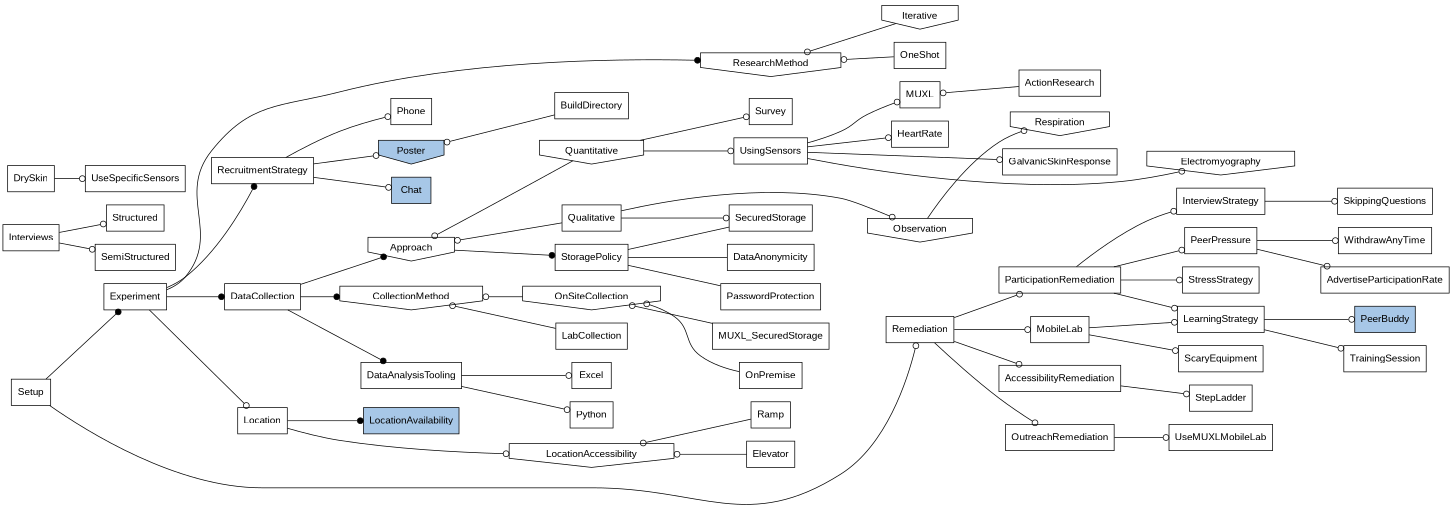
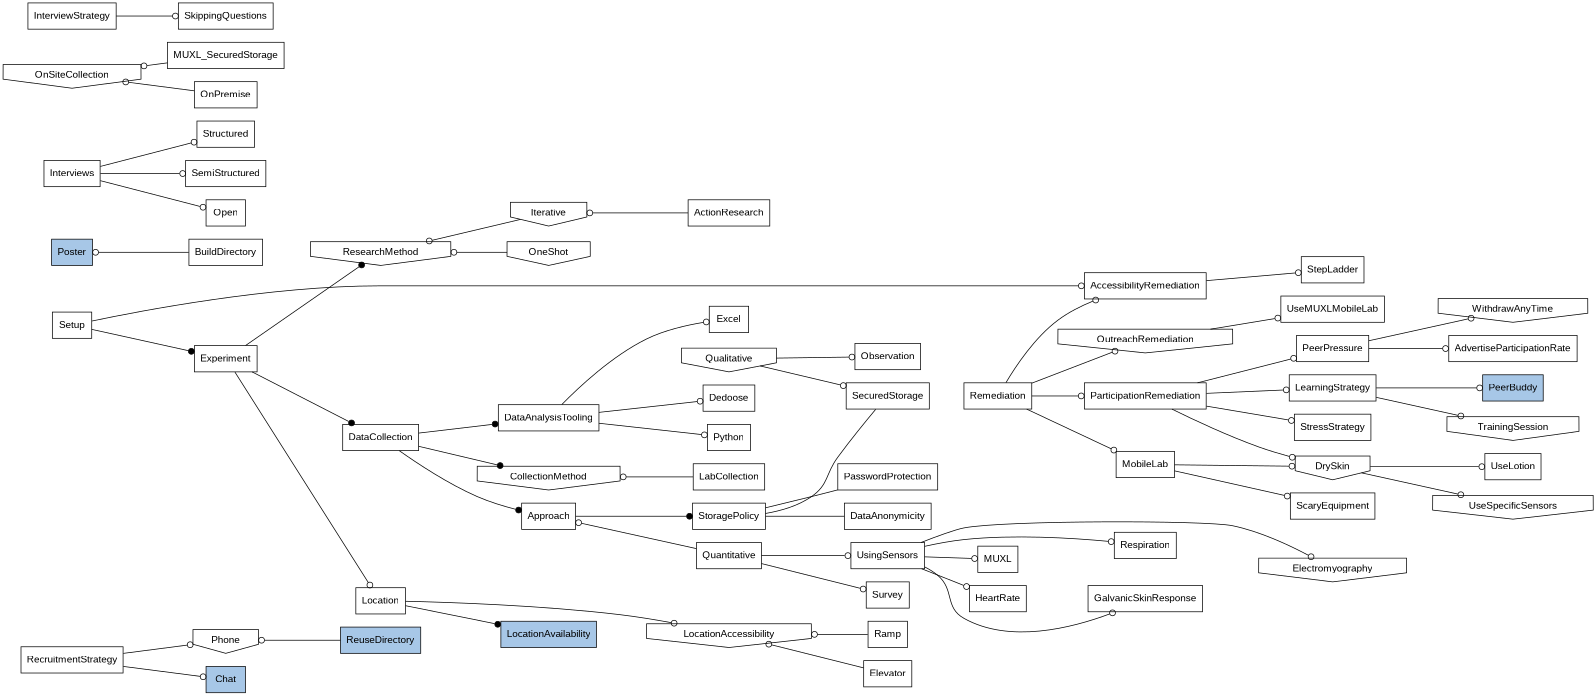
node "OneShot": shape box -> invhouse
edge "ActionResearch" -- "MUXL": now "ActionResearch" -- "Iterative"
node "Phone": shape box -> invhouse
node "Respiration": shape invhouse -> box
node "Poster": shape invhouse -> box
node "Quantitative": shape invhouse -> box
edge "Poster" -- "RecruitmentStrategy": removed
edge "Respiration" -- "Observation": now "Respiration" -- "UsingSensors"
node "DrySkin": shape box -> invhouse
node "UseSpecificSensors": shape box -> invhouse
node "Open": added
node "Qualitative": shape box -> invhouse
node "Observation": shape invhouse -> box
edge "Qualitative" -- "Approach": removed
edge "InterviewStrategy" -- "ParticipationRemediation": now "DrySkin" -- "ParticipationRemediation"
node "WithdrawAnyTime": shape box -> invhouse
edge "RecruitmentStrategy" -- "Experiment": removed
node "Approach": shape invhouse -> box
edge "CollectionMethod" -- "OnSiteCollection": removed
edge "LearningStrategy" -- "MobileLab": now "DrySkin" -- "MobileLab"
node "TrainingSession": shape box -> invhouse
node "Dedoose": added
node "OutreachRemediation": shape box -> invhouse
node "UseLotion": added
edge "Remediation" -- "Setup": now "AccessibilityRemediation" -- "Setup"
node "ReuseDirectory": added
